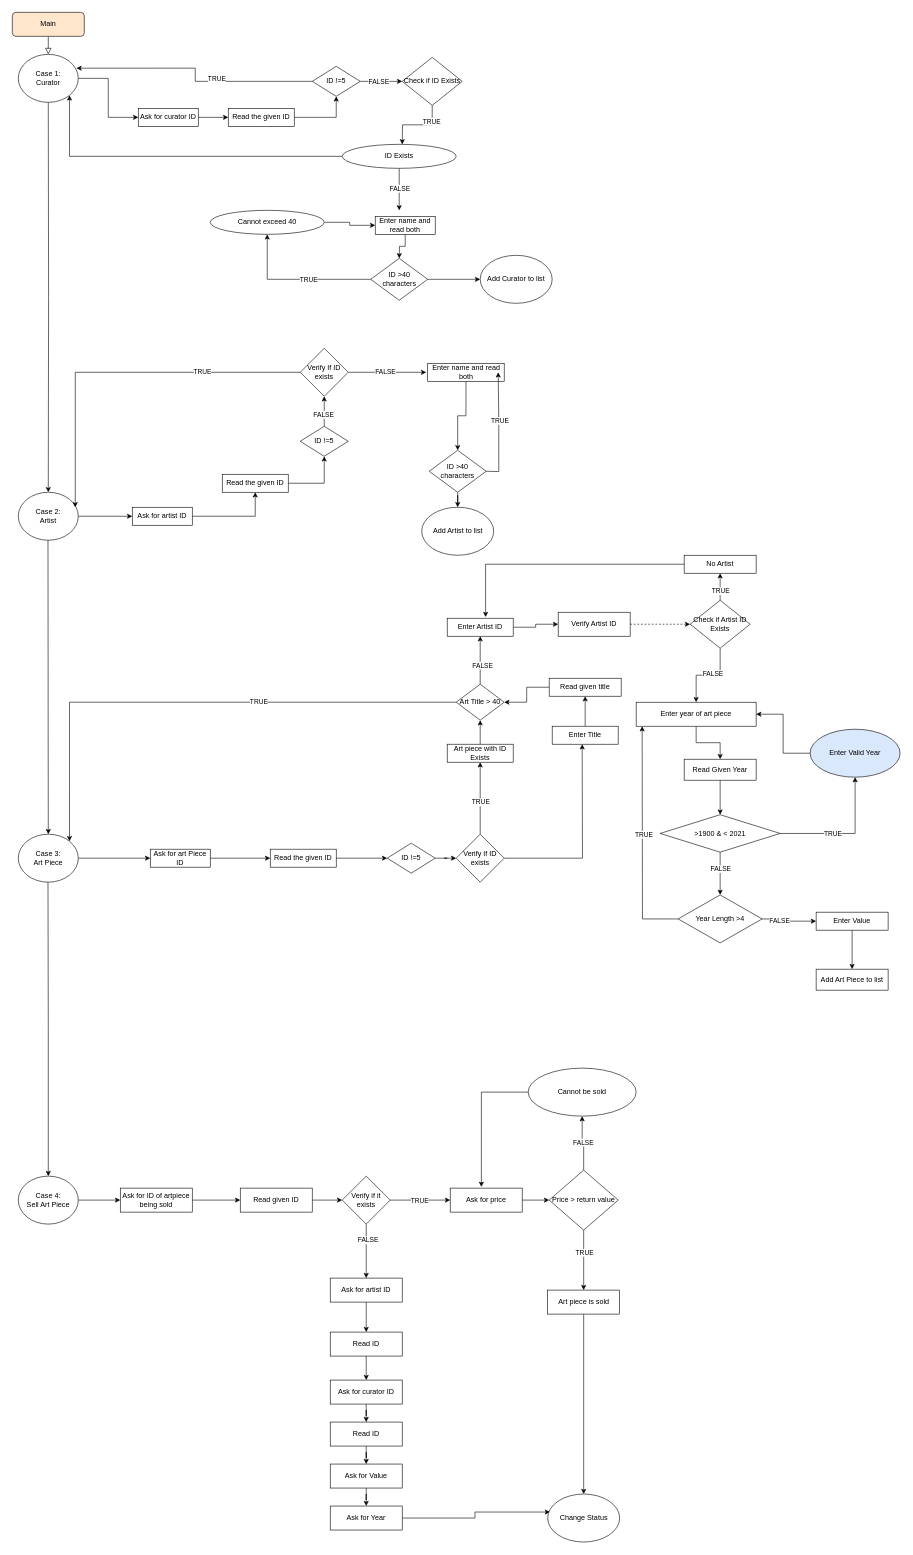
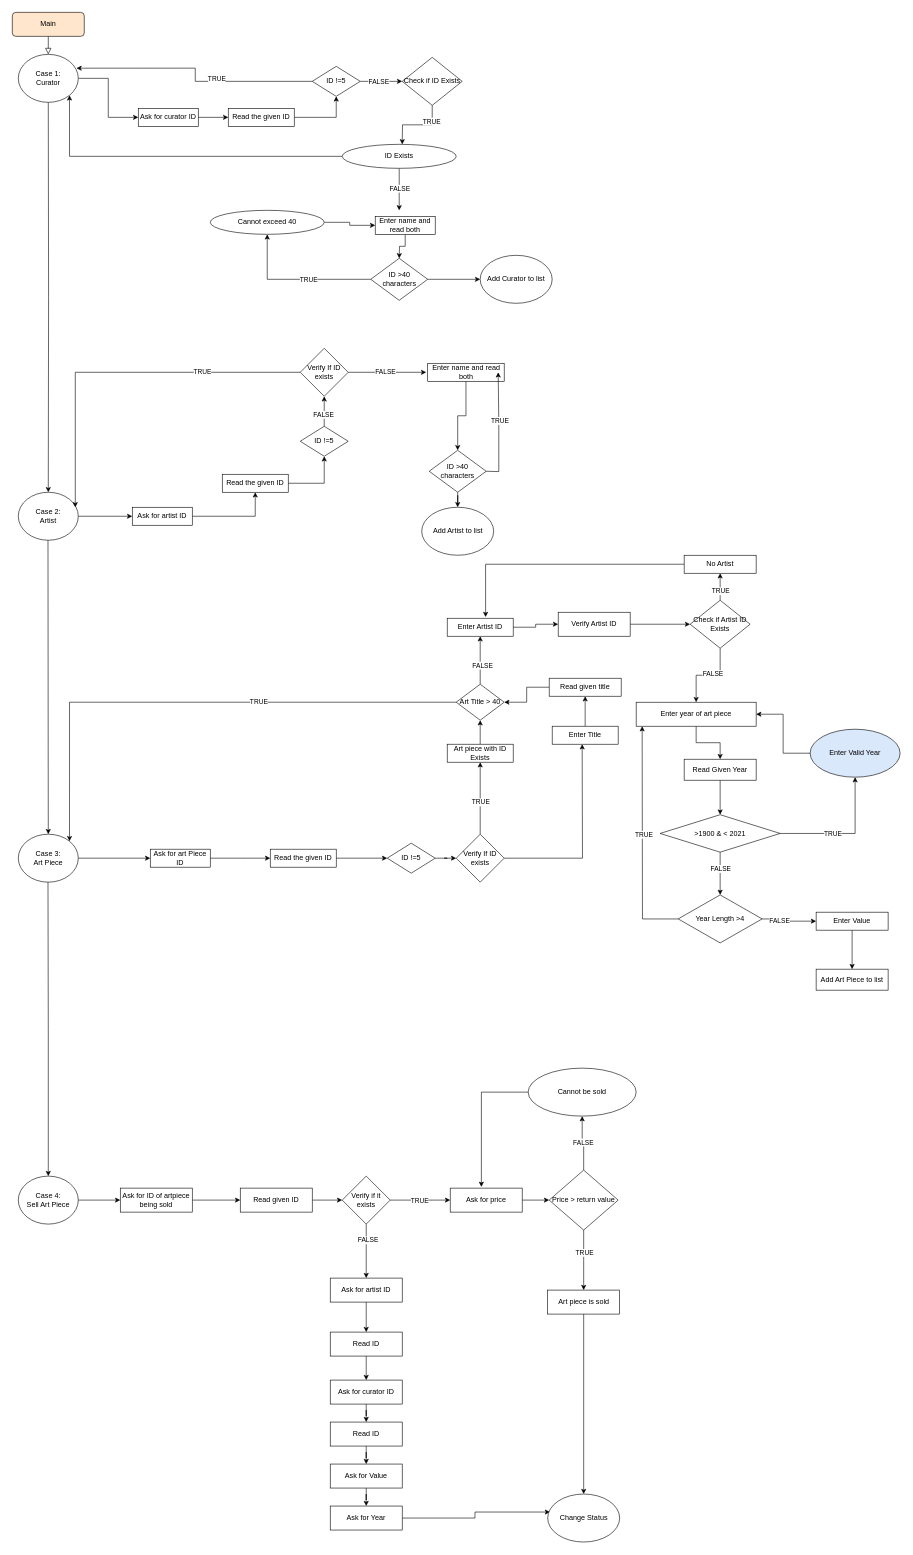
edge "Verify Artist ID" -> "Check if Artist ID Exists": style dashed -> solid
